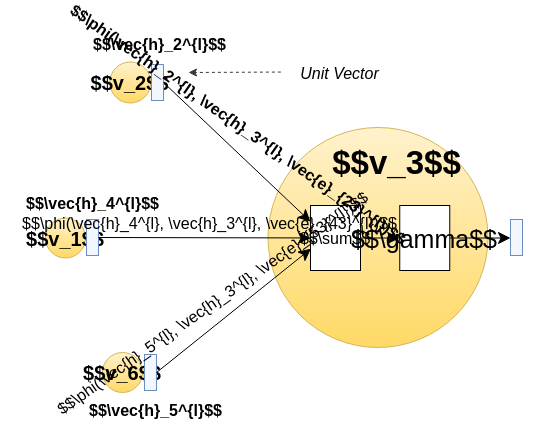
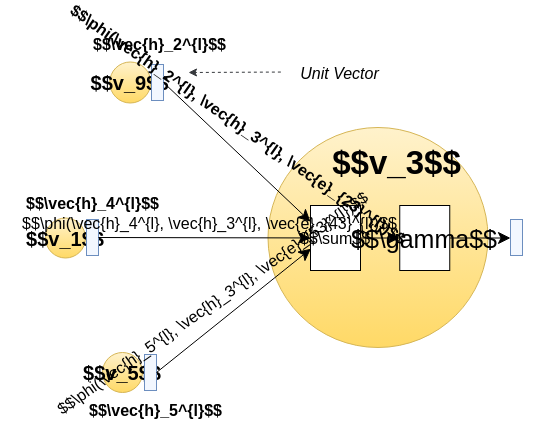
node "$$v_2$$": label "$$v_2$$" -> "$$v_9$$"
node "$$v_6$$": label "$$v_6$$" -> "$$v_5$$"
